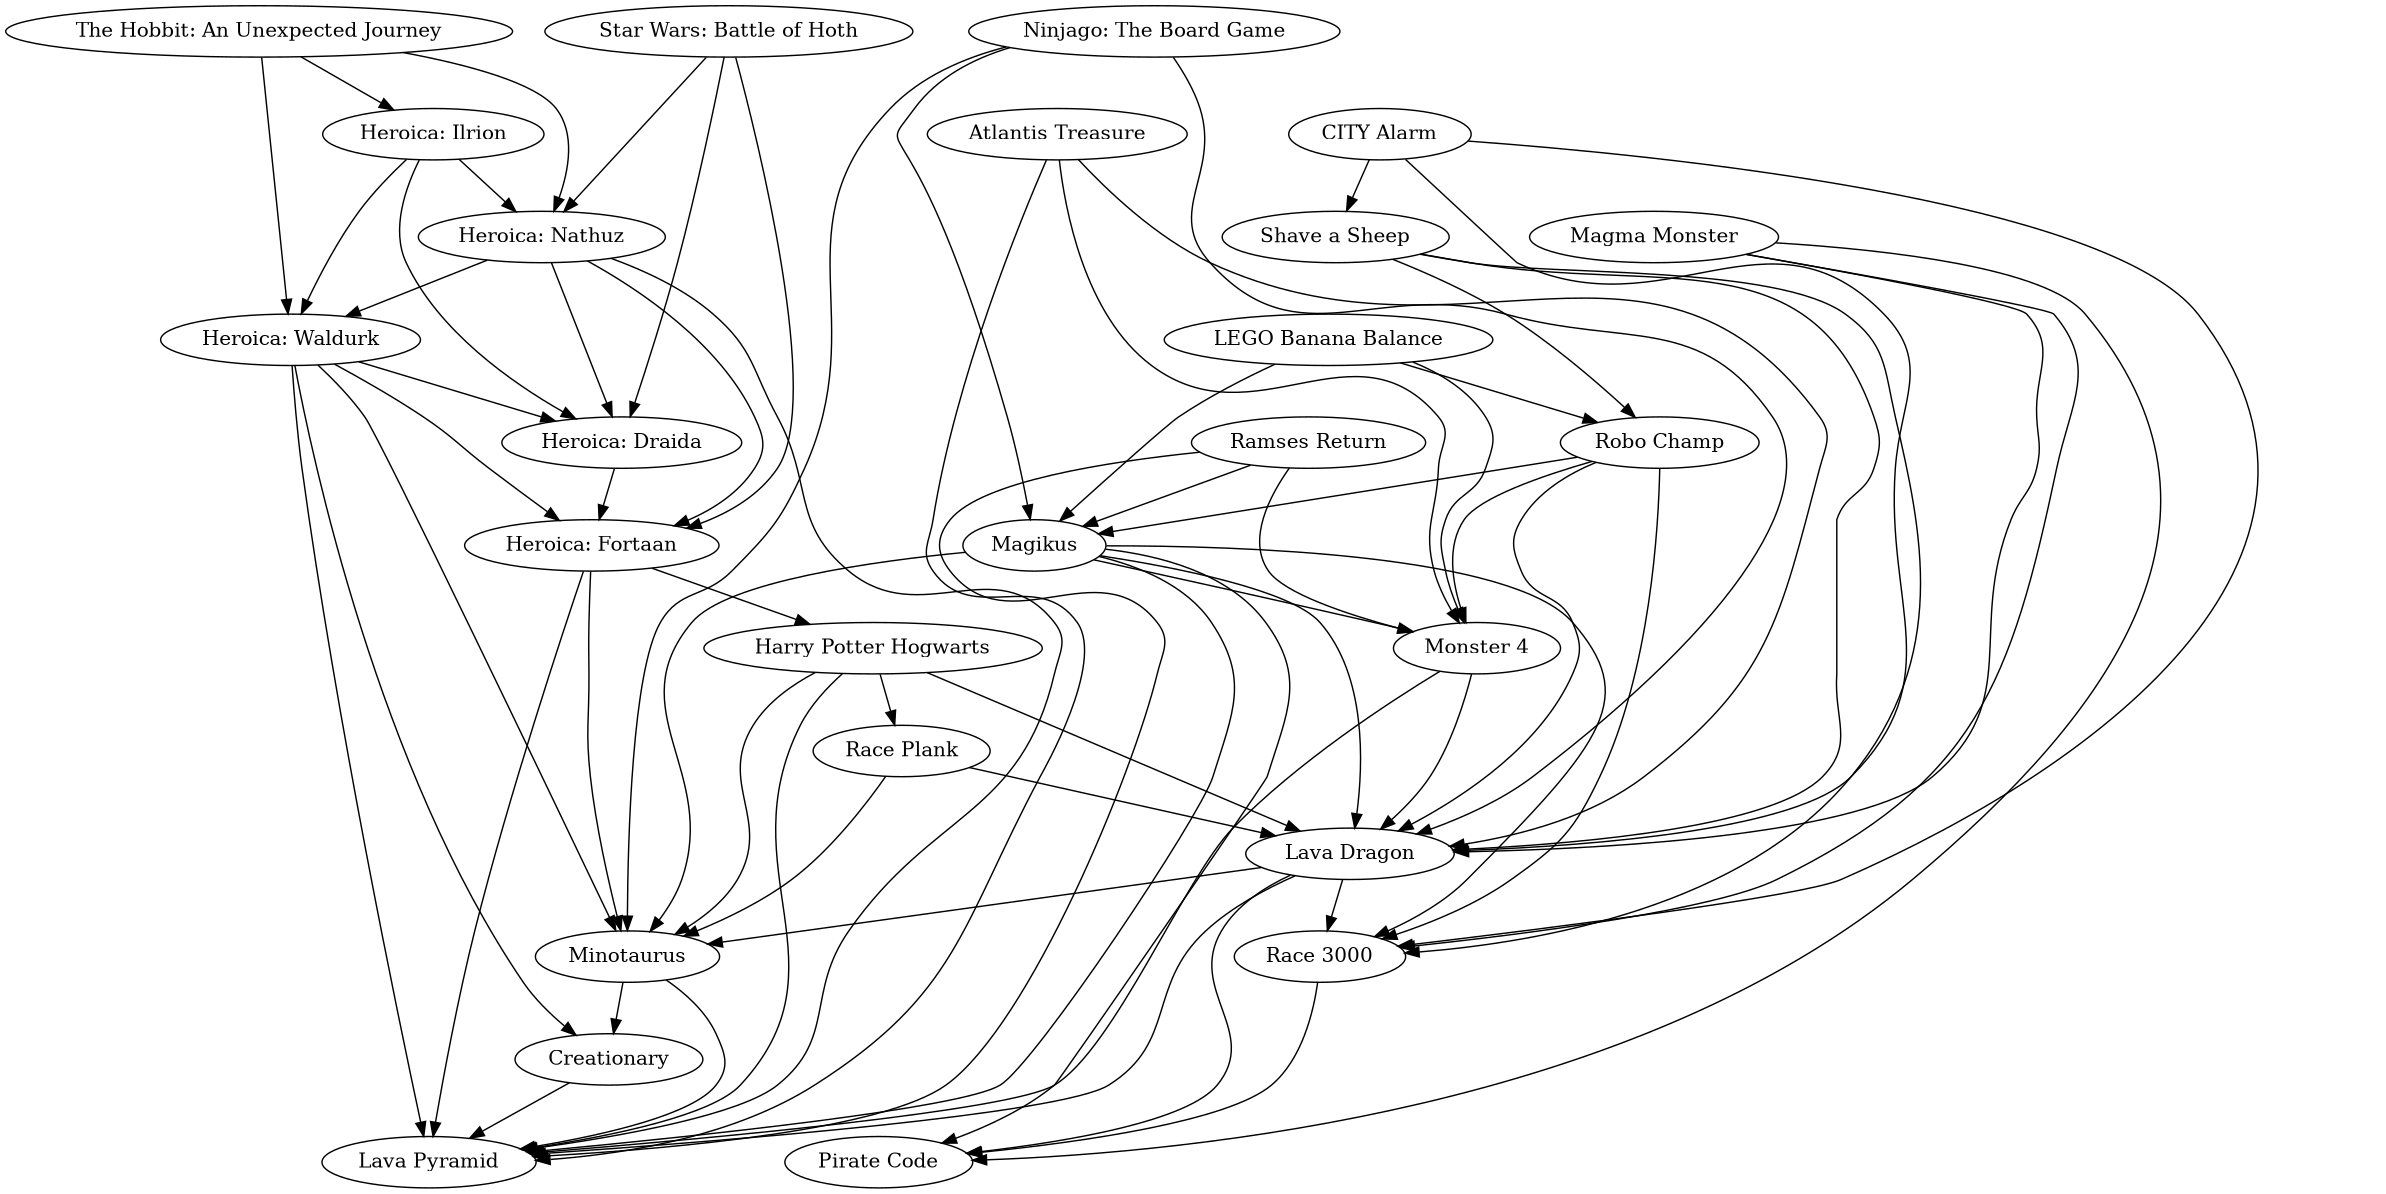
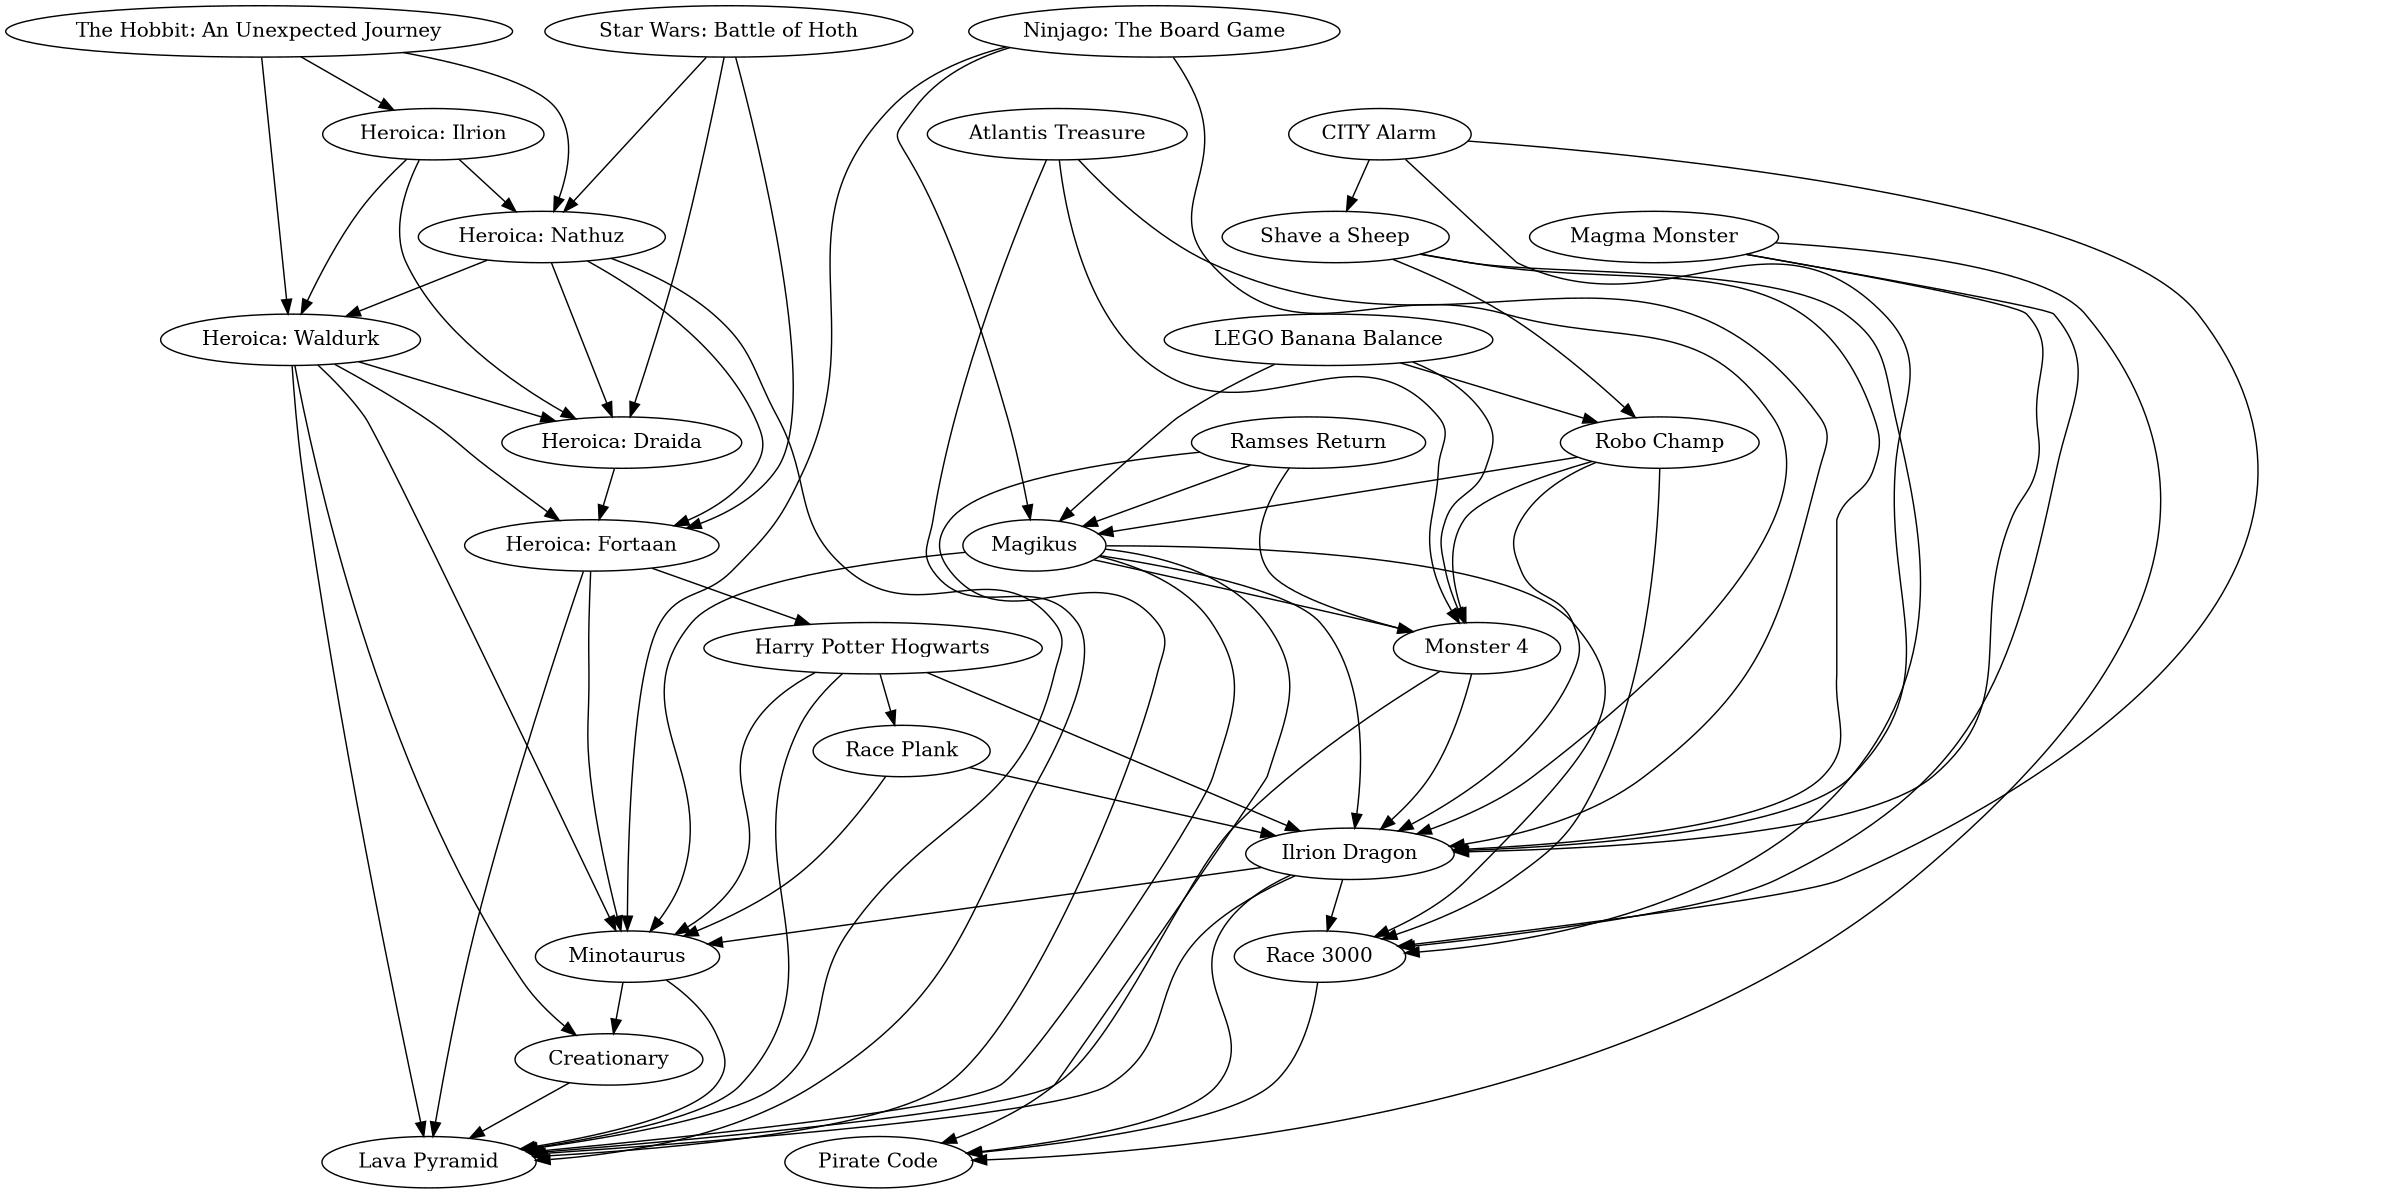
node "Lava Dragon": label "Lava Dragon" -> "Ilrion Dragon"
